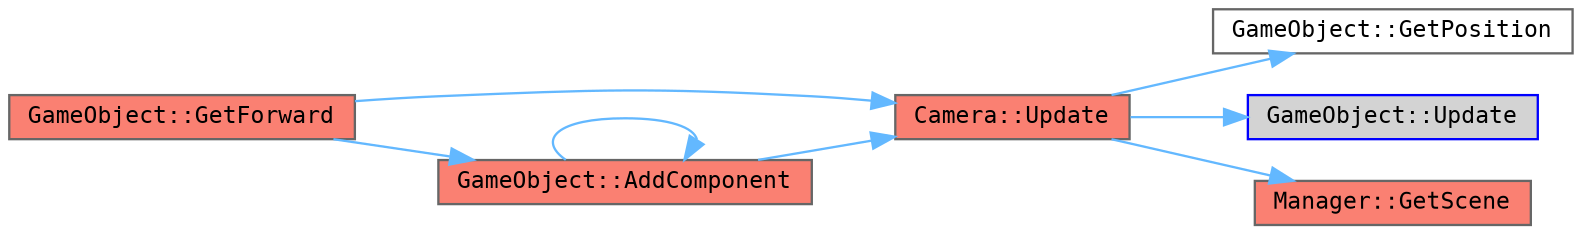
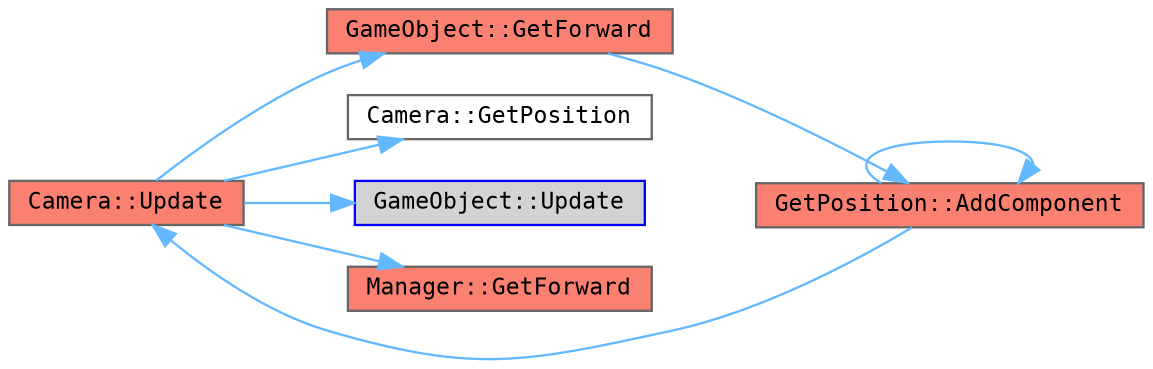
node "GameObject::GetPosition": label "GameObject::GetPosition" -> "Camera::GetPosition"
edge "GameObject::GetForward" -> "Camera::Update": reversed
node "GameObject::AddComponent": label "GameObject::AddComponent" -> "GetPosition::AddComponent"
node "Manager::GetScene": label "Manager::GetScene" -> "Manager::GetForward"
